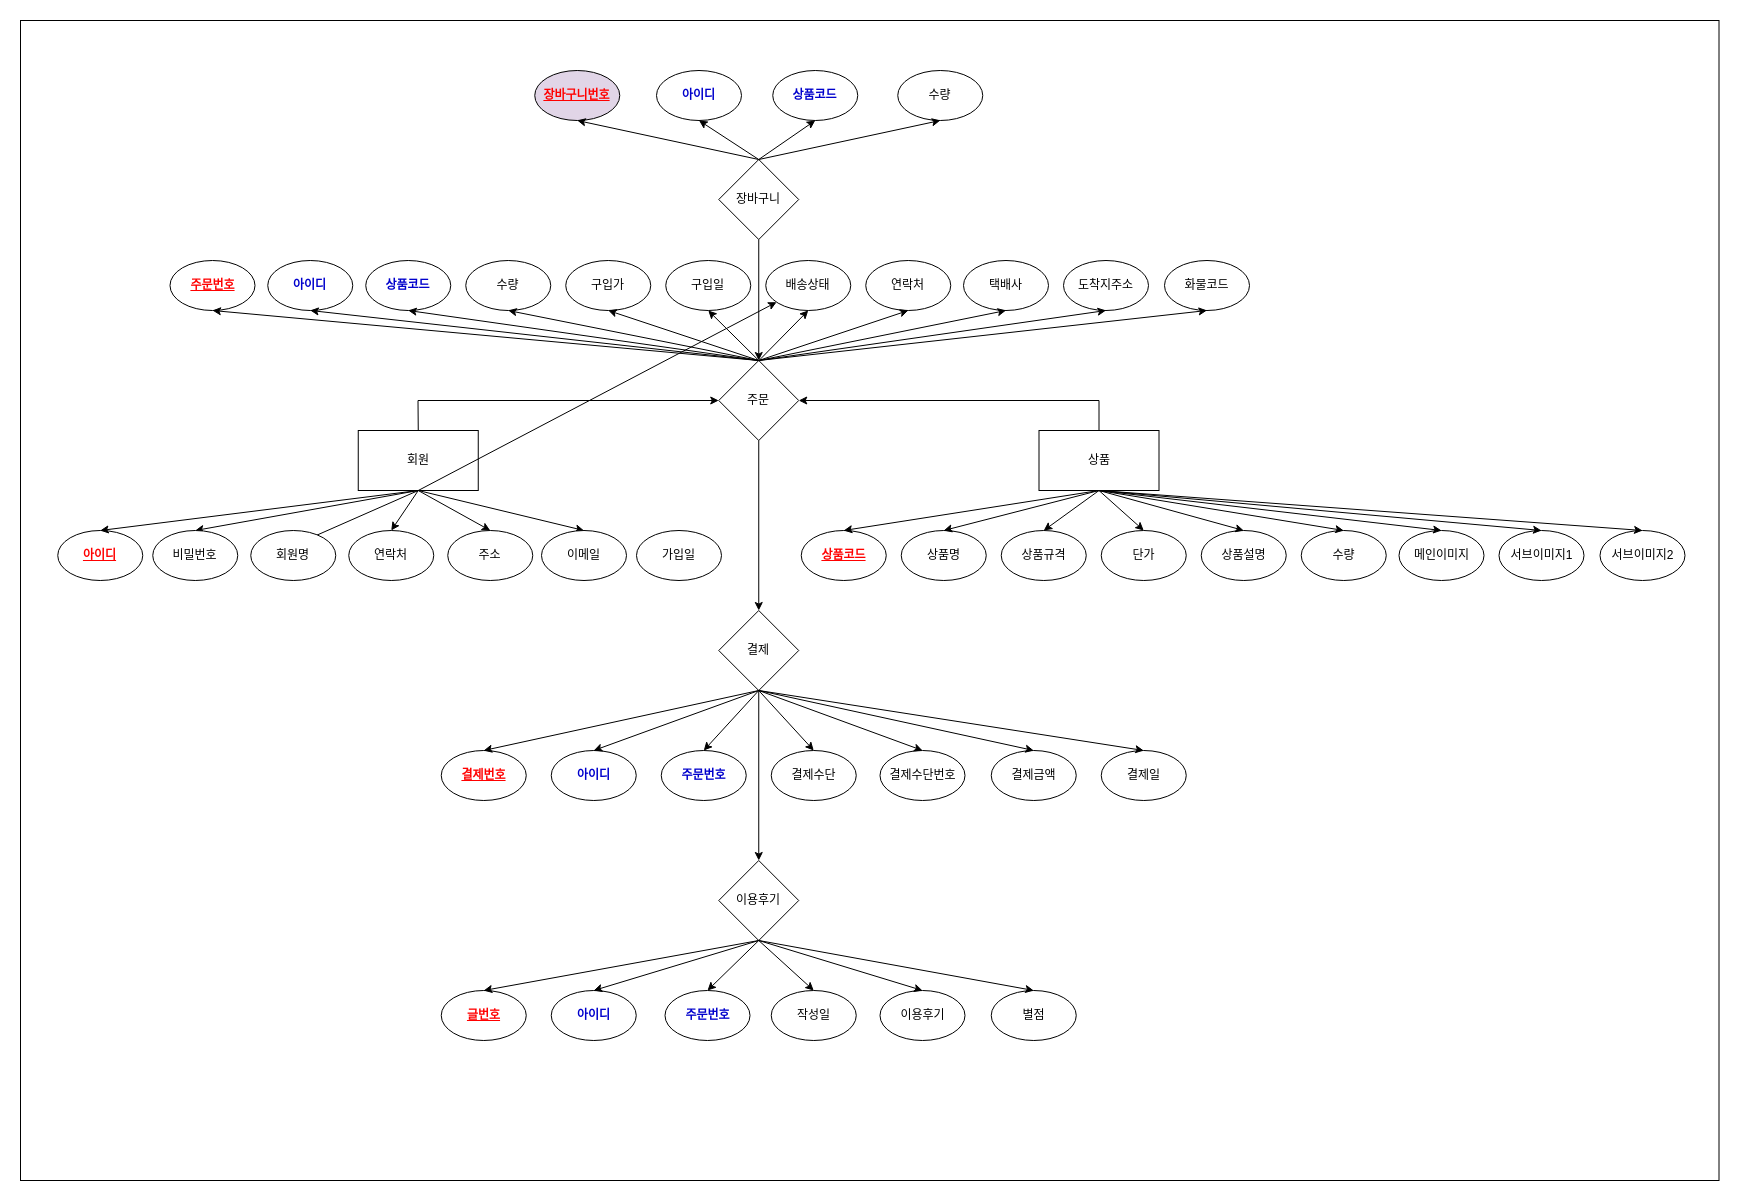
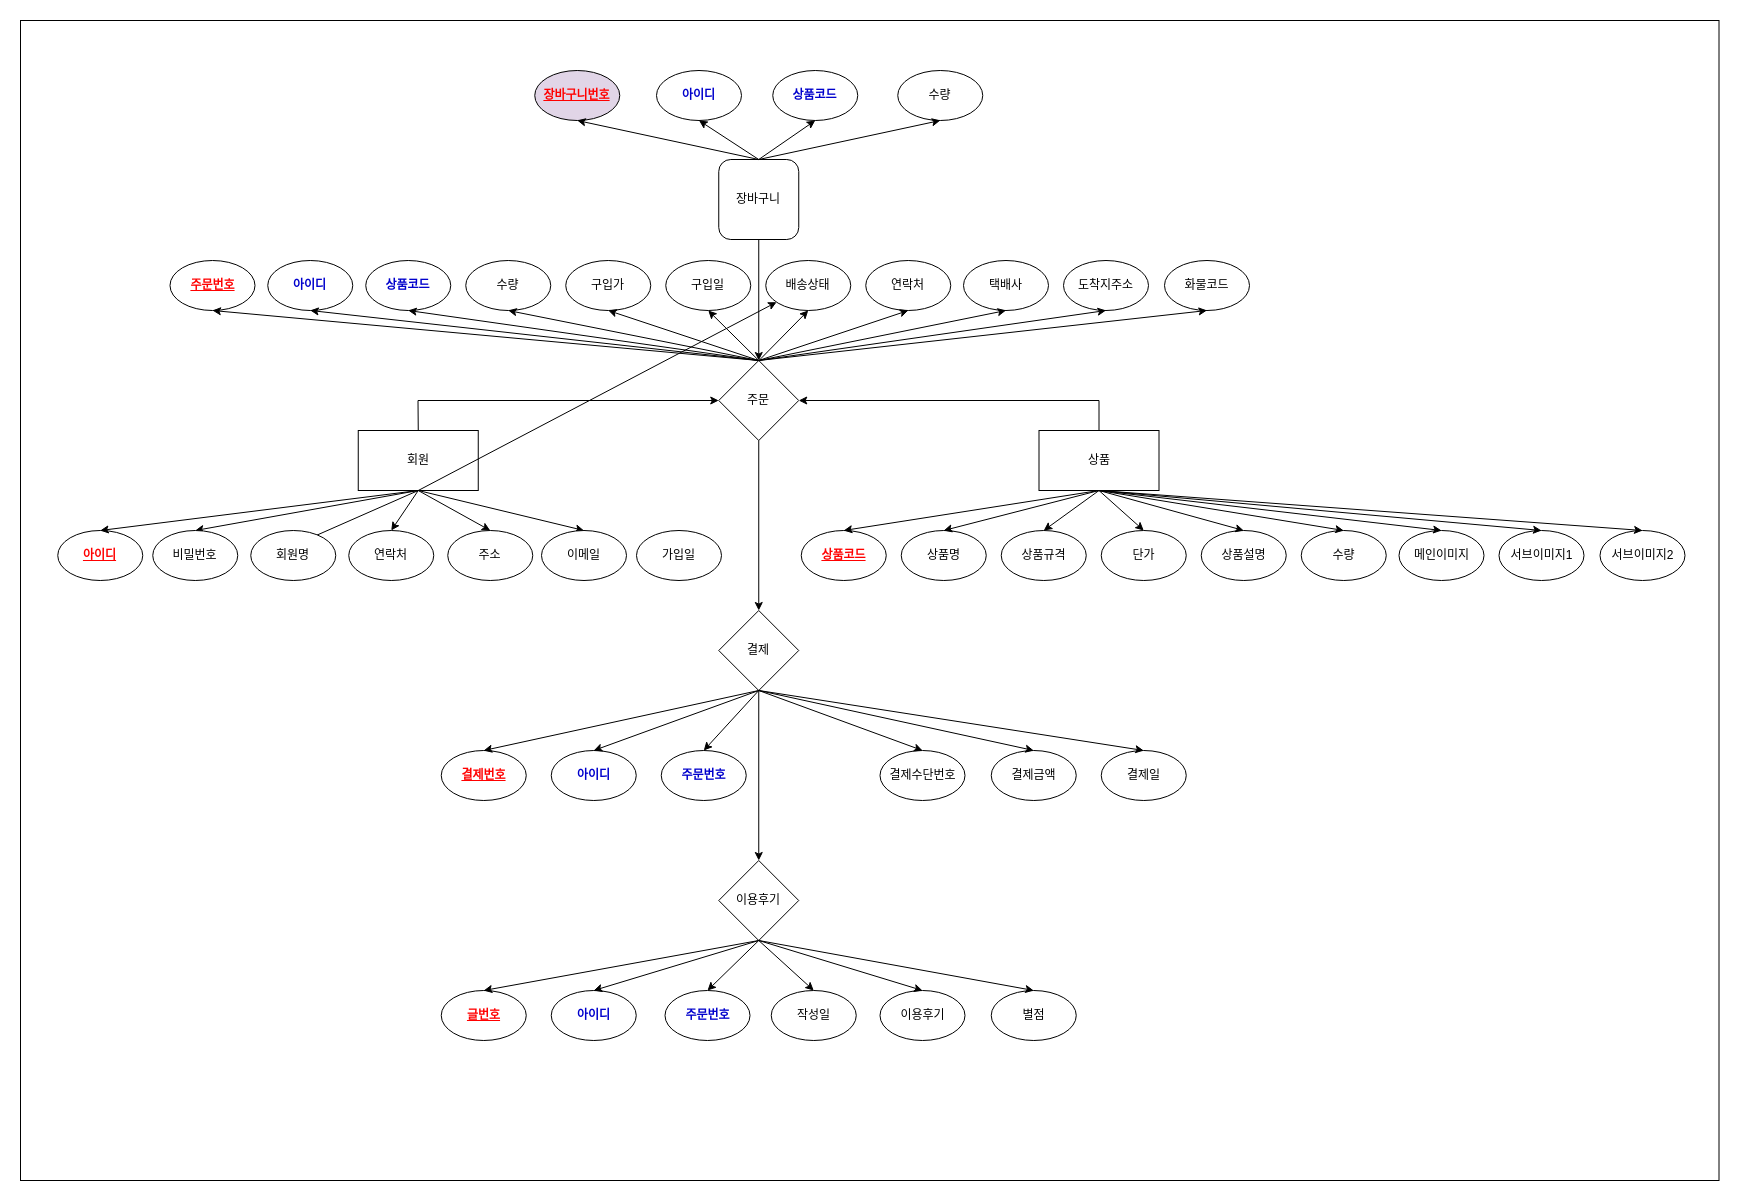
node "장바구니": shape diamond -> rounded rectangle
edge "결제" -> "결제수단": removed
node "결제수단": removed
